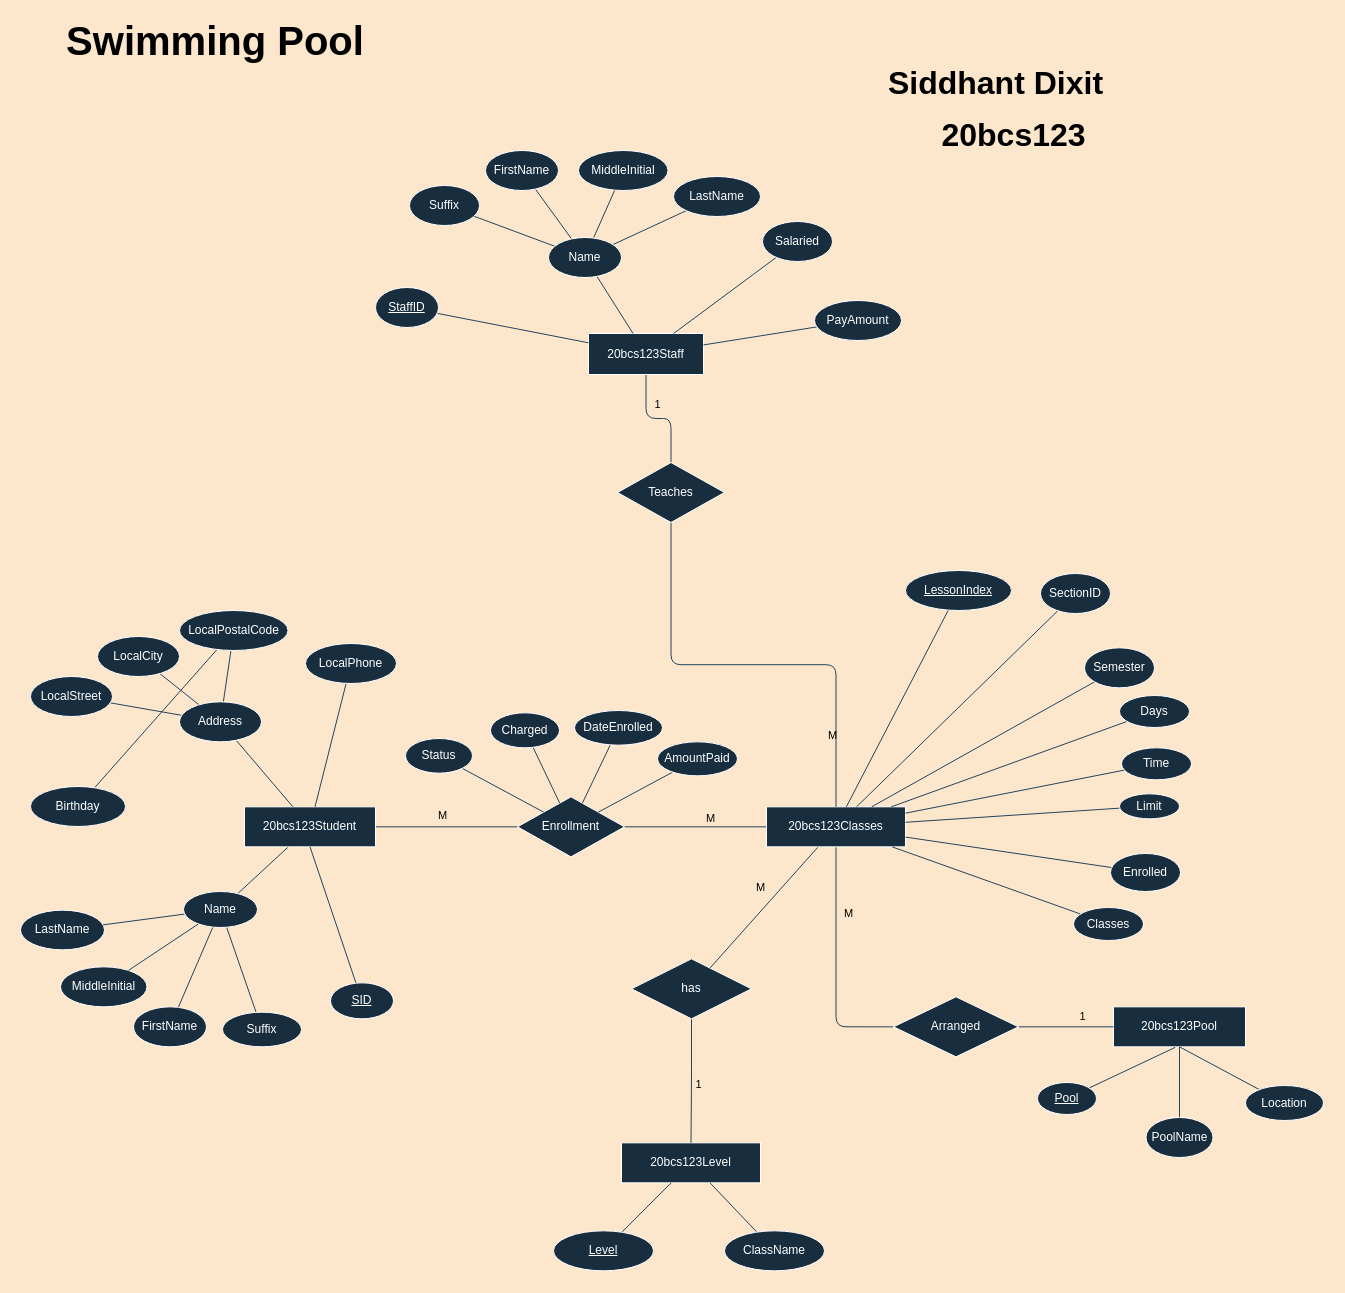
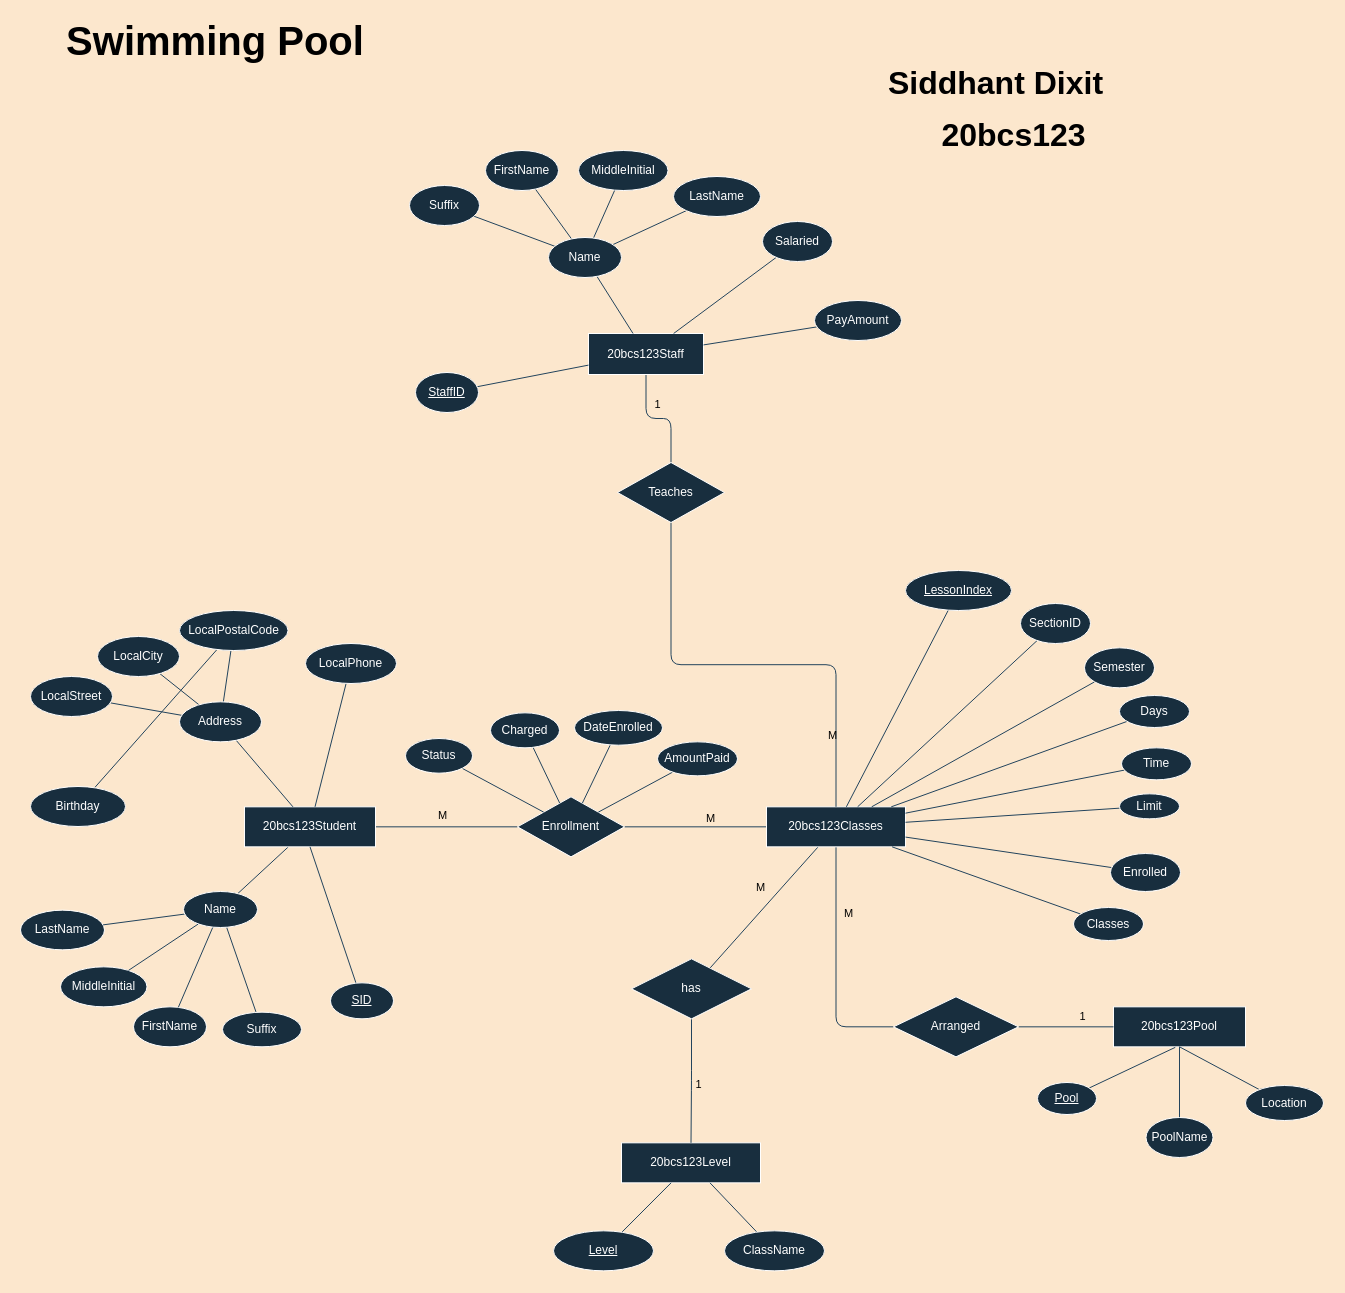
node "StaffID": moved (407, 308) -> (447, 393)
node "SectionID": moved (1076, 594) -> (1056, 624)
